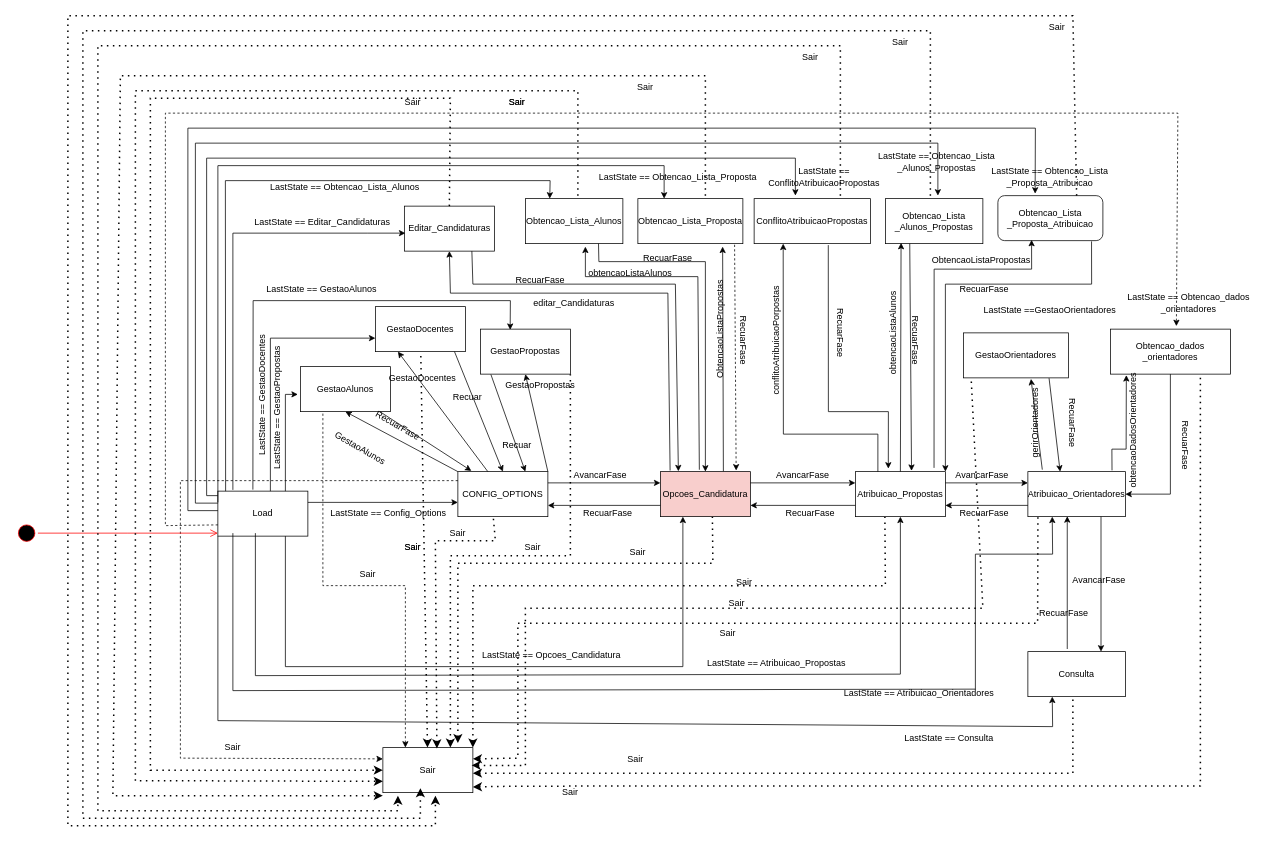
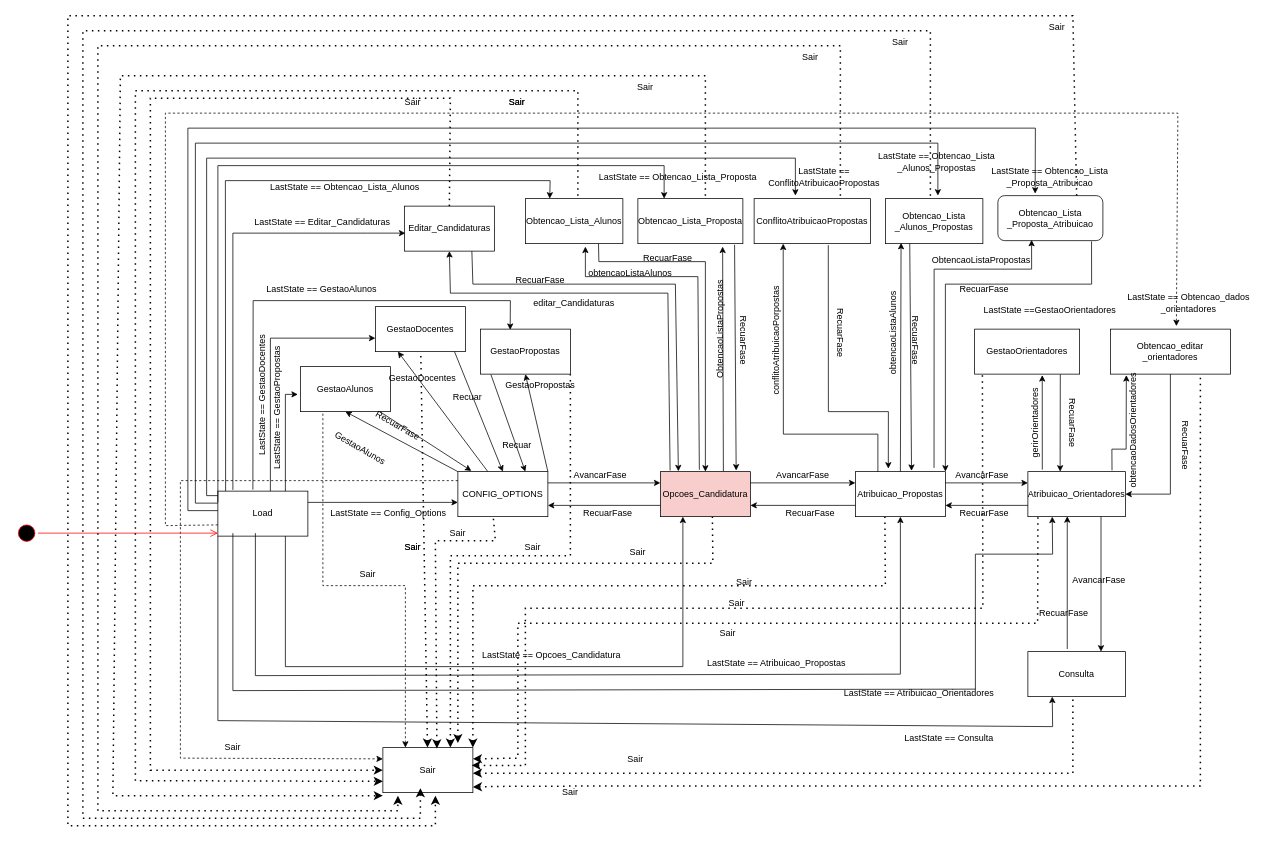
node "Obtencao_dados _orientadores": label "Obtencao_dados _orientadores" -> "Obtencao_editar _orientadores"
edge "Obtencao_Lista_Proposta" -> "Opcoes_Candidatura": style dashed -> solid
node "GestaoOrientadores": moved (1016, 355) -> (1027, 351)
